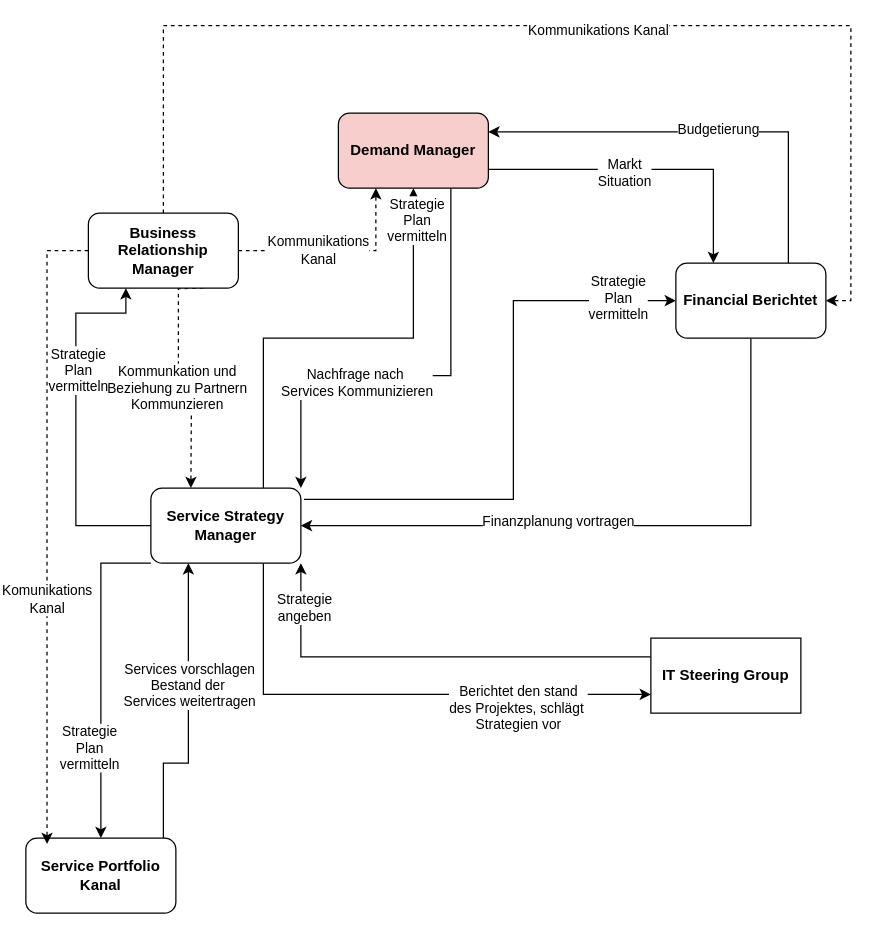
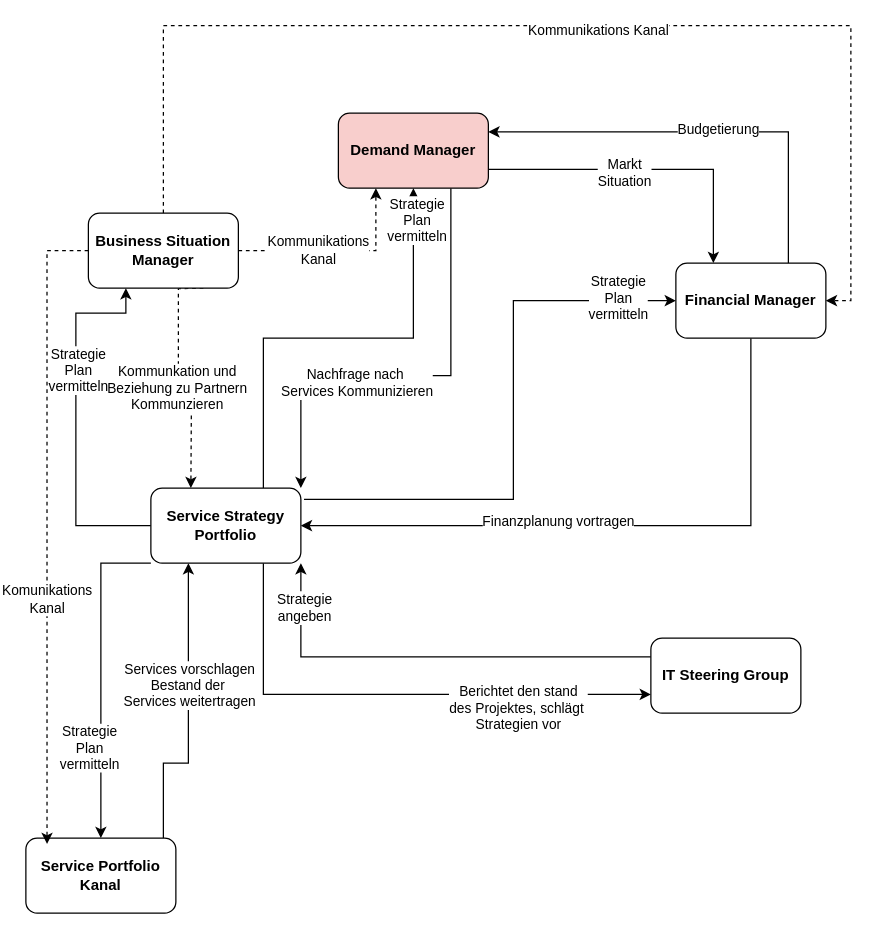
node "Business Relationship Manager": label "Business Relationship Manager" -> "Business Situation Manager"
node "Financial Berichtet": label "Financial Berichtet" -> "Financial Manager"
node "Service Strategy Manager": label "Service Strategy Manager" -> "Service Strategy Portfolio"
node "IT Steering Group": shape rectangle -> rounded rectangle
